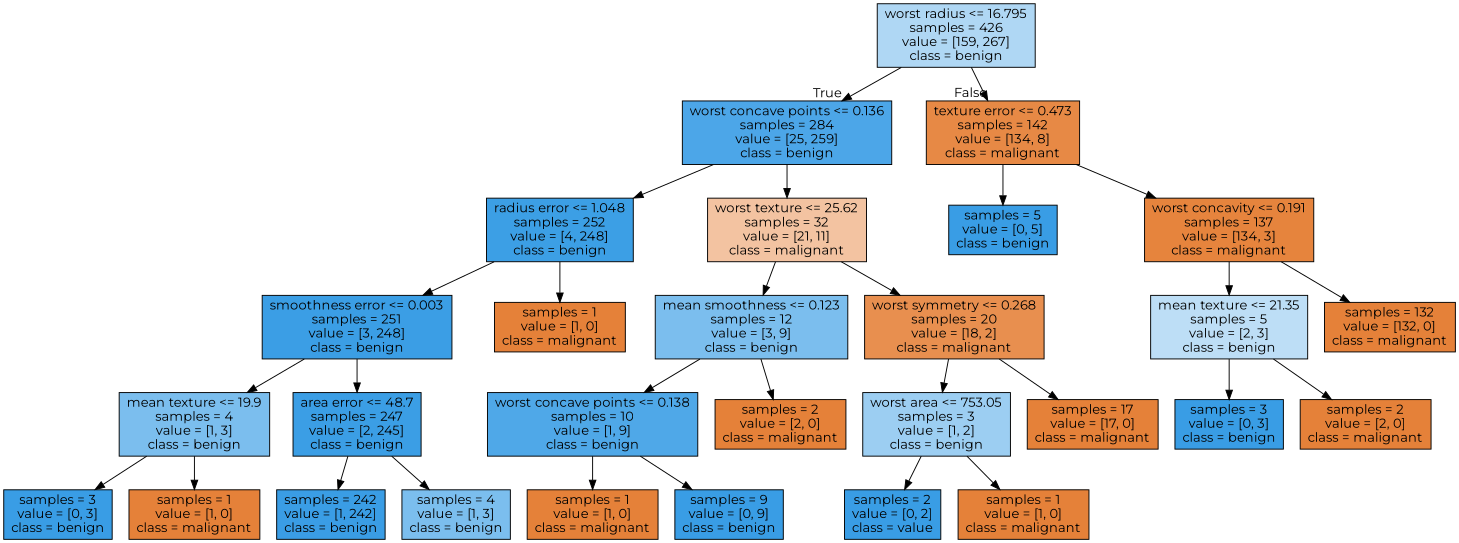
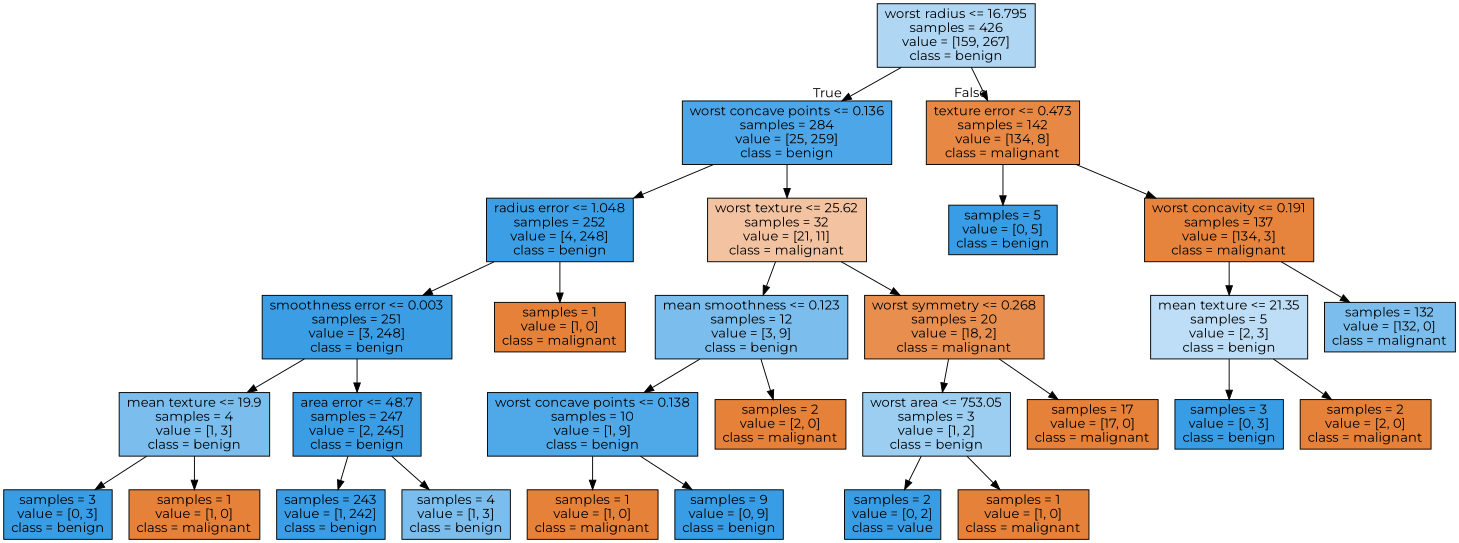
node "samples = 132 value = [132, 0] class = malignant": fillcolor #e58139 -> #7bbeee
node "samples = 242 value = [1, 242] class = benign": label "samples = 242 value = [1, 242] class = benign" -> "samples = 243 value = [1, 242] class = benign"
